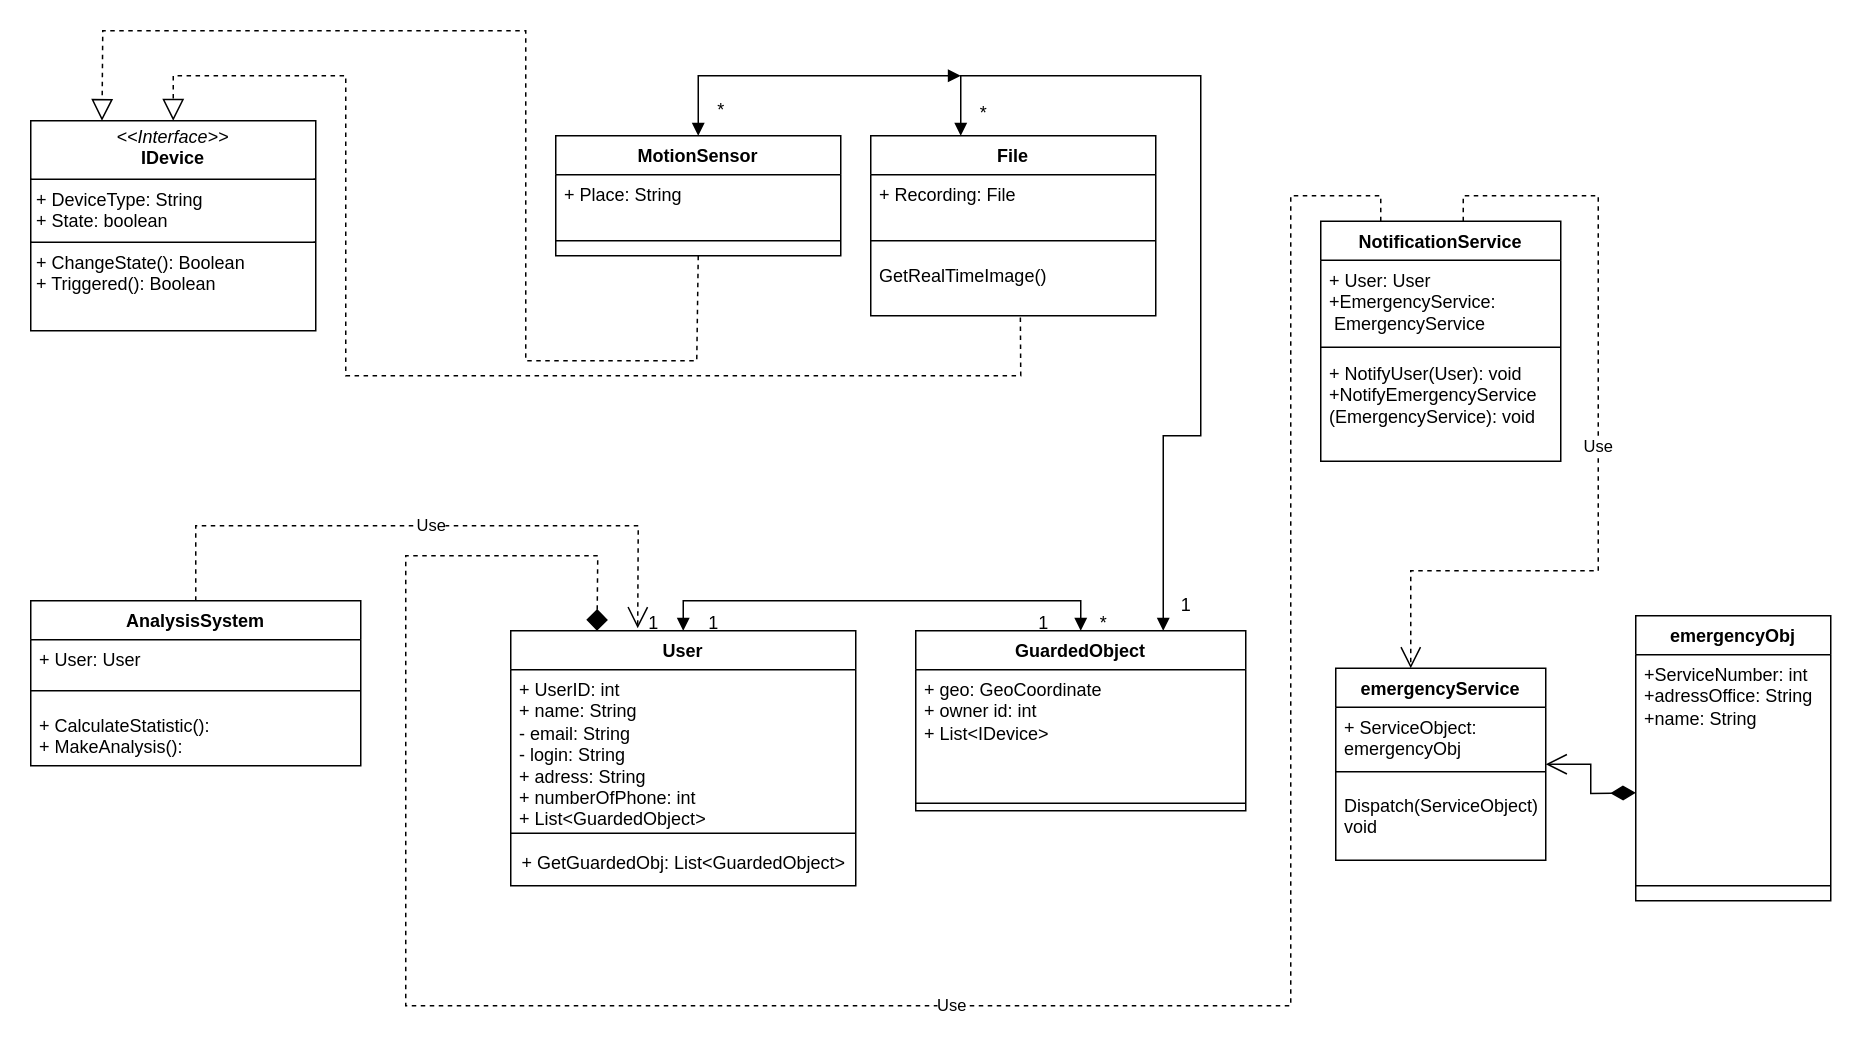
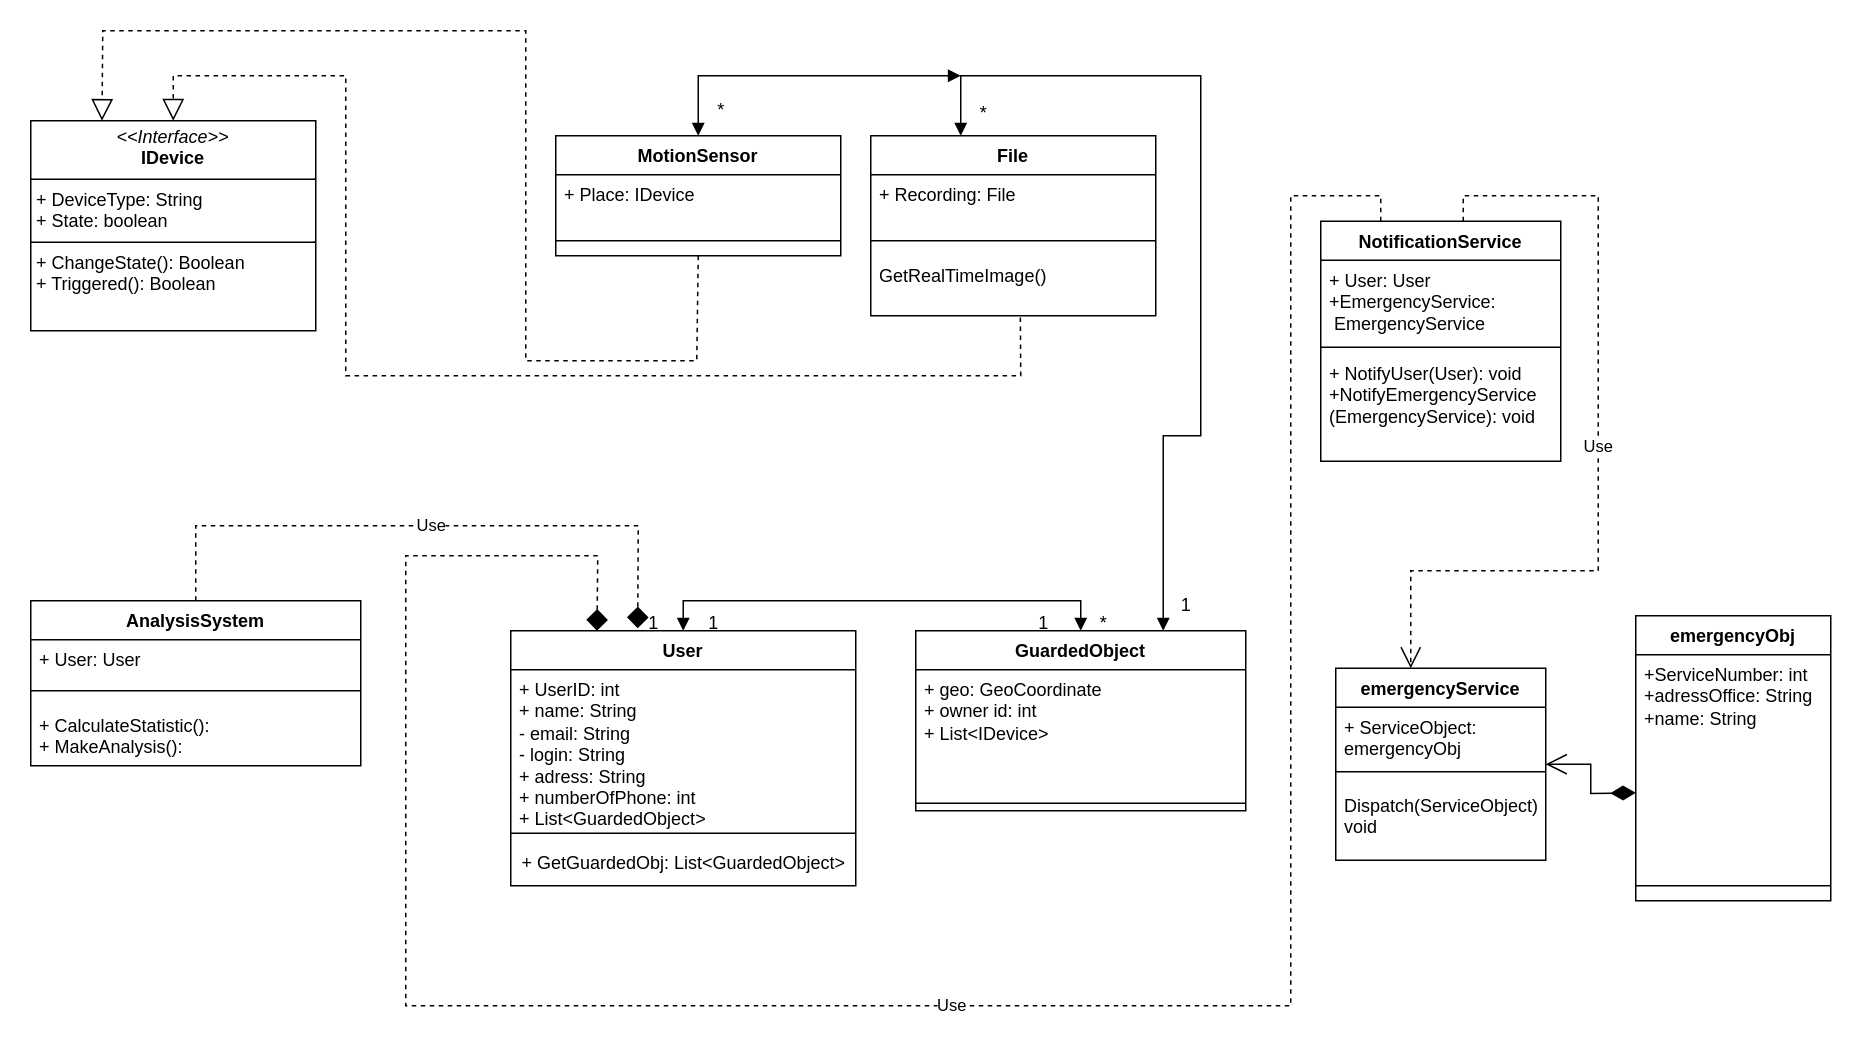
node "+ Place: String": label "+ Place: String" -> "+ Place: IDevice"
edge "AnalysisSystem" -> "User": arrowhead open -> diamond
